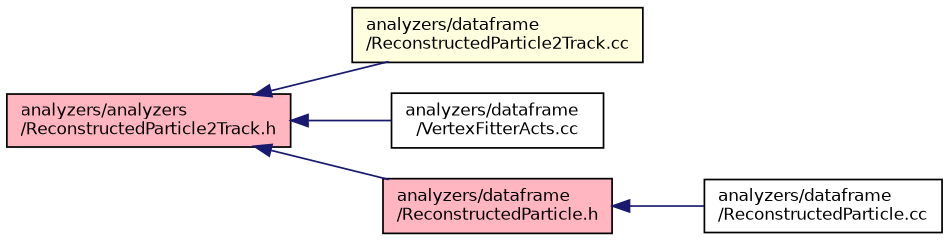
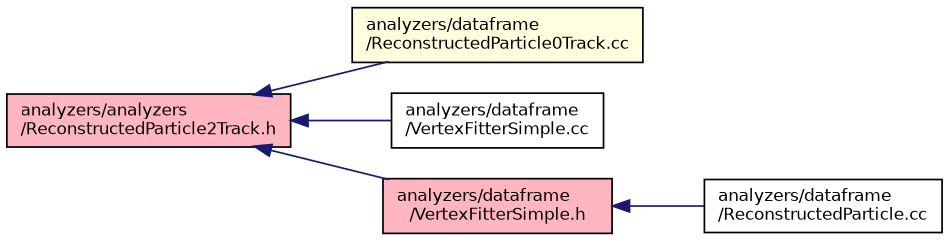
node "analyzers/dataframe /ReconstructedParticle2Track.cc": label "analyzers/dataframe /ReconstructedParticle2Track.cc" -> "analyzers/dataframe /ReconstructedParticle0Track.cc"
node "analyzers/dataframe /VertexFitterActs.cc": label "analyzers/dataframe /VertexFitterActs.cc" -> "analyzers/dataframe /VertexFitterSimple.cc"
node "analyzers/dataframe /ReconstructedParticle.h": label "analyzers/dataframe /ReconstructedParticle.h" -> "analyzers/dataframe /VertexFitterSimple.h"
